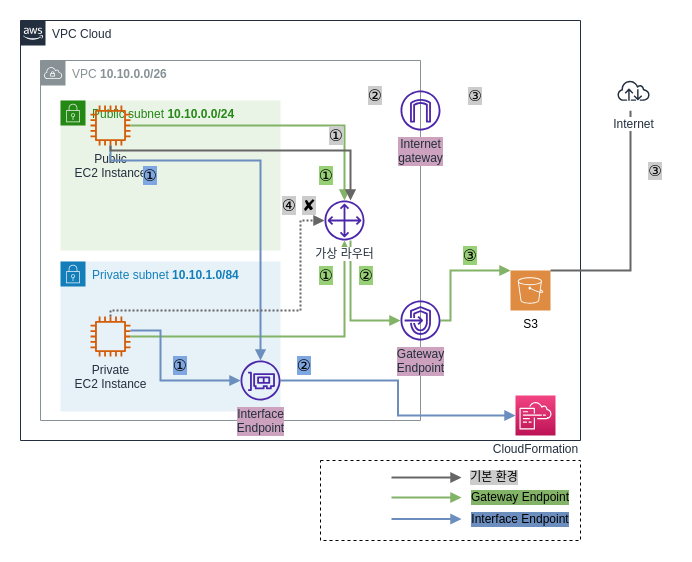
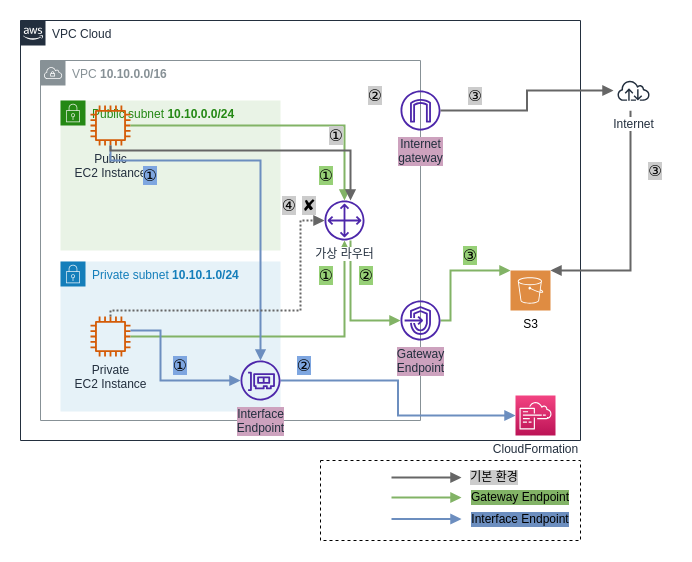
node "VPC 10.10.0.0/26": label "VPC 10.10.0.0/26" -> "VPC 10.10.0.0/16"
edge "Internet gateway" -> "Internet": added
edge "Internet" -- "S3": arrowhead none -> block
node "Private subnet 10.10.1.0/84": label "Private subnet 10.10.1.0/84" -> "Private subnet 10.10.1.0/24"
